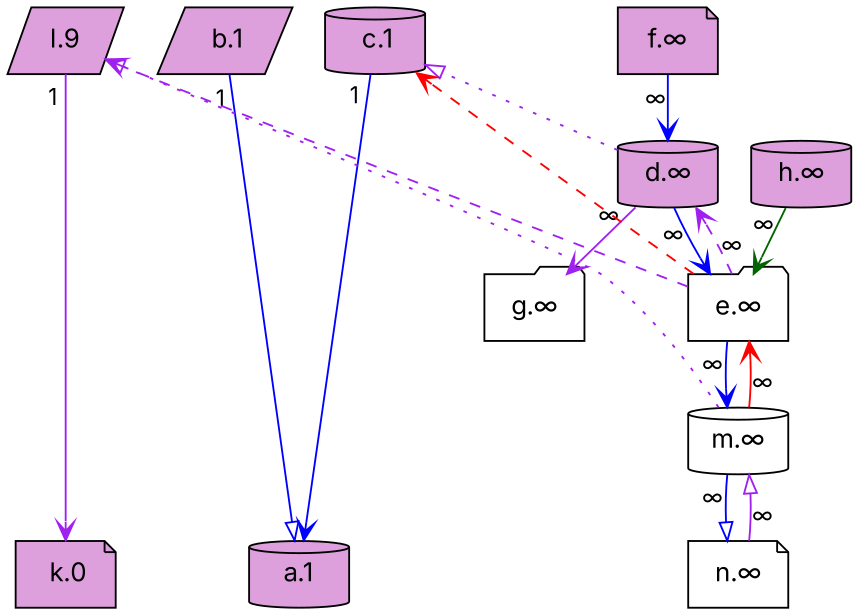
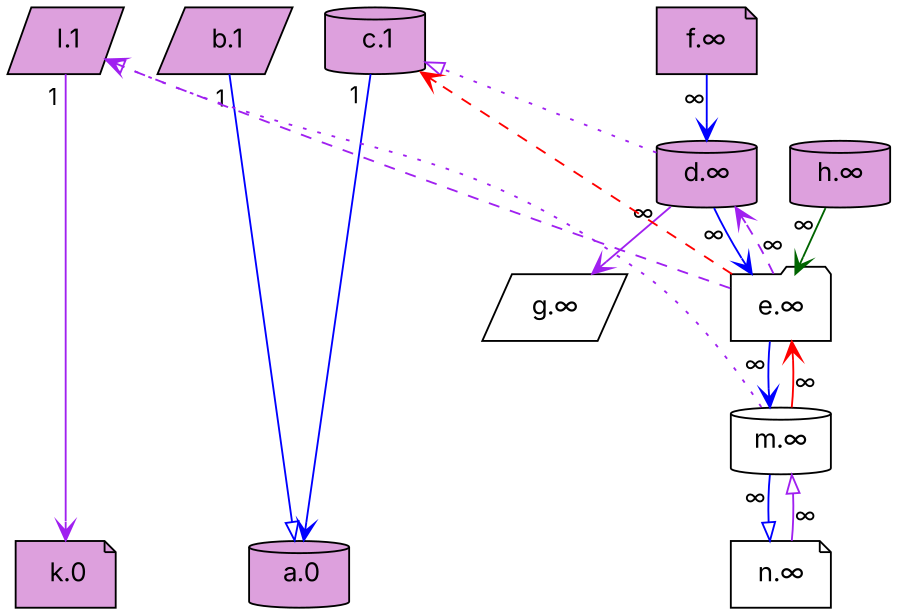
node "l.9": label "l.9" -> "l.1"
node "g.∞": shape folder -> parallelogram
node "a.1": label "a.1" -> "a.0"
